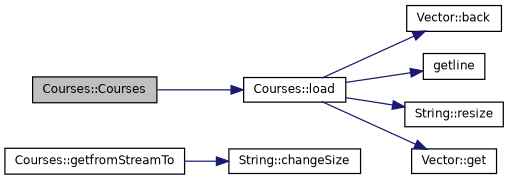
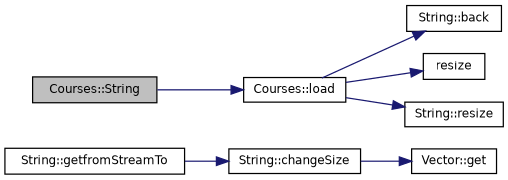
node "Vector::back": label "Vector::back" -> "String::back"
node "getline": label "getline" -> "resize"
node "Courses::Courses": label "Courses::Courses" -> "Courses::String"
edge "Courses::load" -> "Vector::get": now "String::changeSize" -> "Vector::get"
node "Courses::getfromStreamTo": label "Courses::getfromStreamTo" -> "String::getfromStreamTo"
